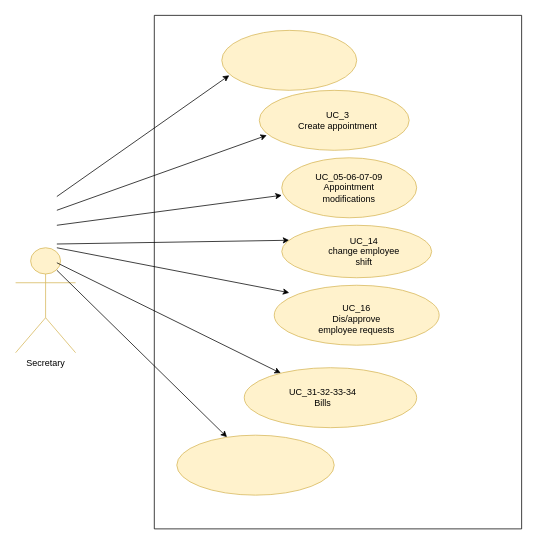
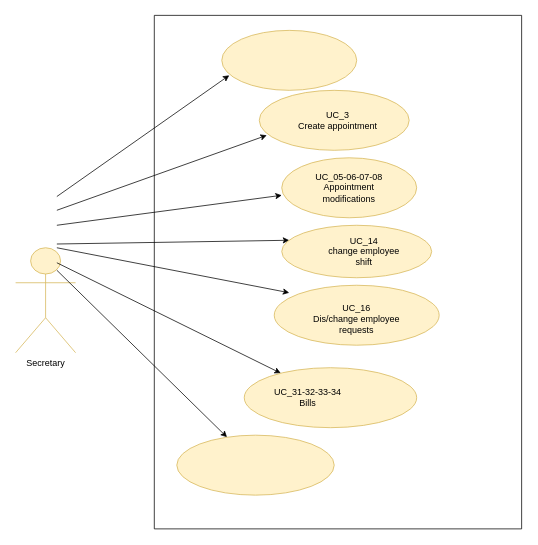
node "UC_05-06-07-09 Appointment modifications": label "UC_05-06-07-09 Appointment modifications" -> "UC_05-06-07-08 Appointment modifications"
node "UC_16 Dis/approve employee requests": label "UC_16 Dis/approve employee requests" -> "UC_16 Dis/change employee requests"
node "UC_31-32-33-34 Bills": moved (323, 398) -> (308, 398)
